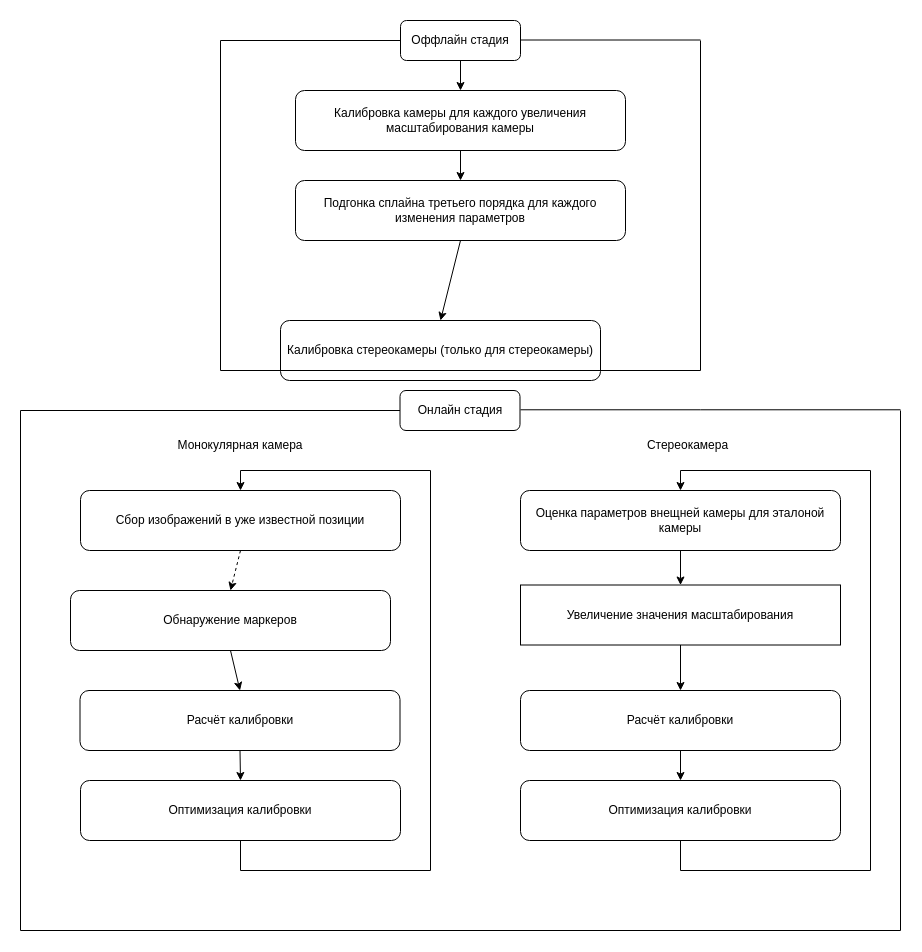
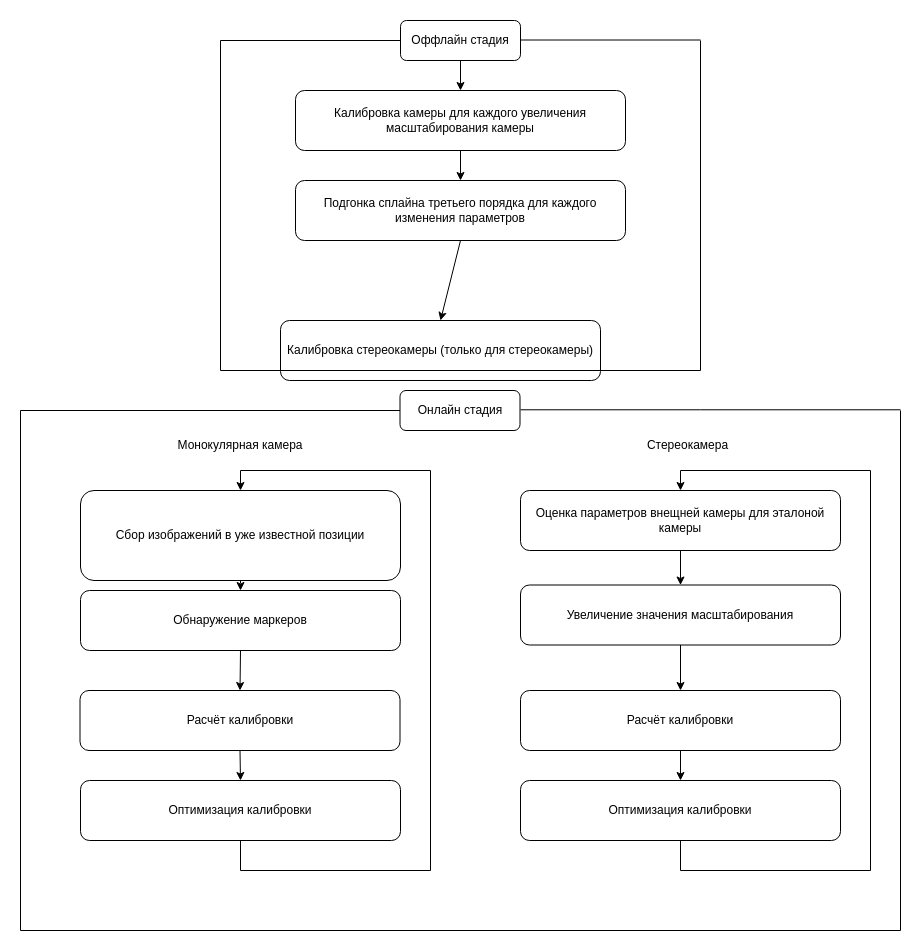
node "Сбор изображений в уже известной позиции": size 320x60 -> 320x90
node "Увеличение значения масштабирования": shape rectangle -> rounded rectangle
node "Обнаружение маркеров": moved (231, 621) -> (241, 621)
